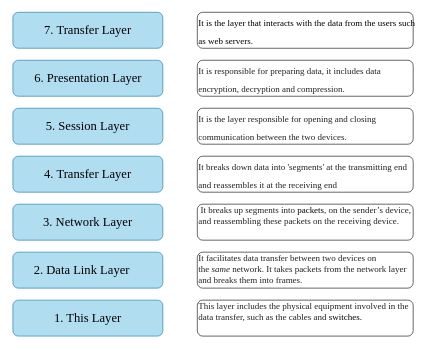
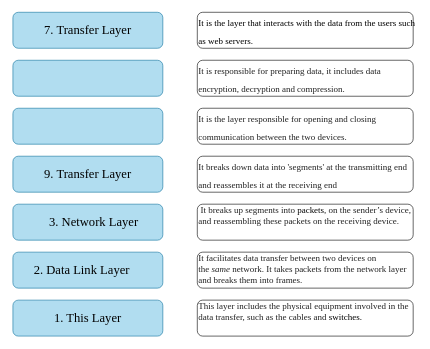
node "6. Presentation Layer": removed
node "5. Session Layer": removed
node "4. Transfer Layer": label "4. Transfer Layer" -> "9. Transfer Layer"
node "3. Network Layer": moved (88, 222) -> (94, 222)
